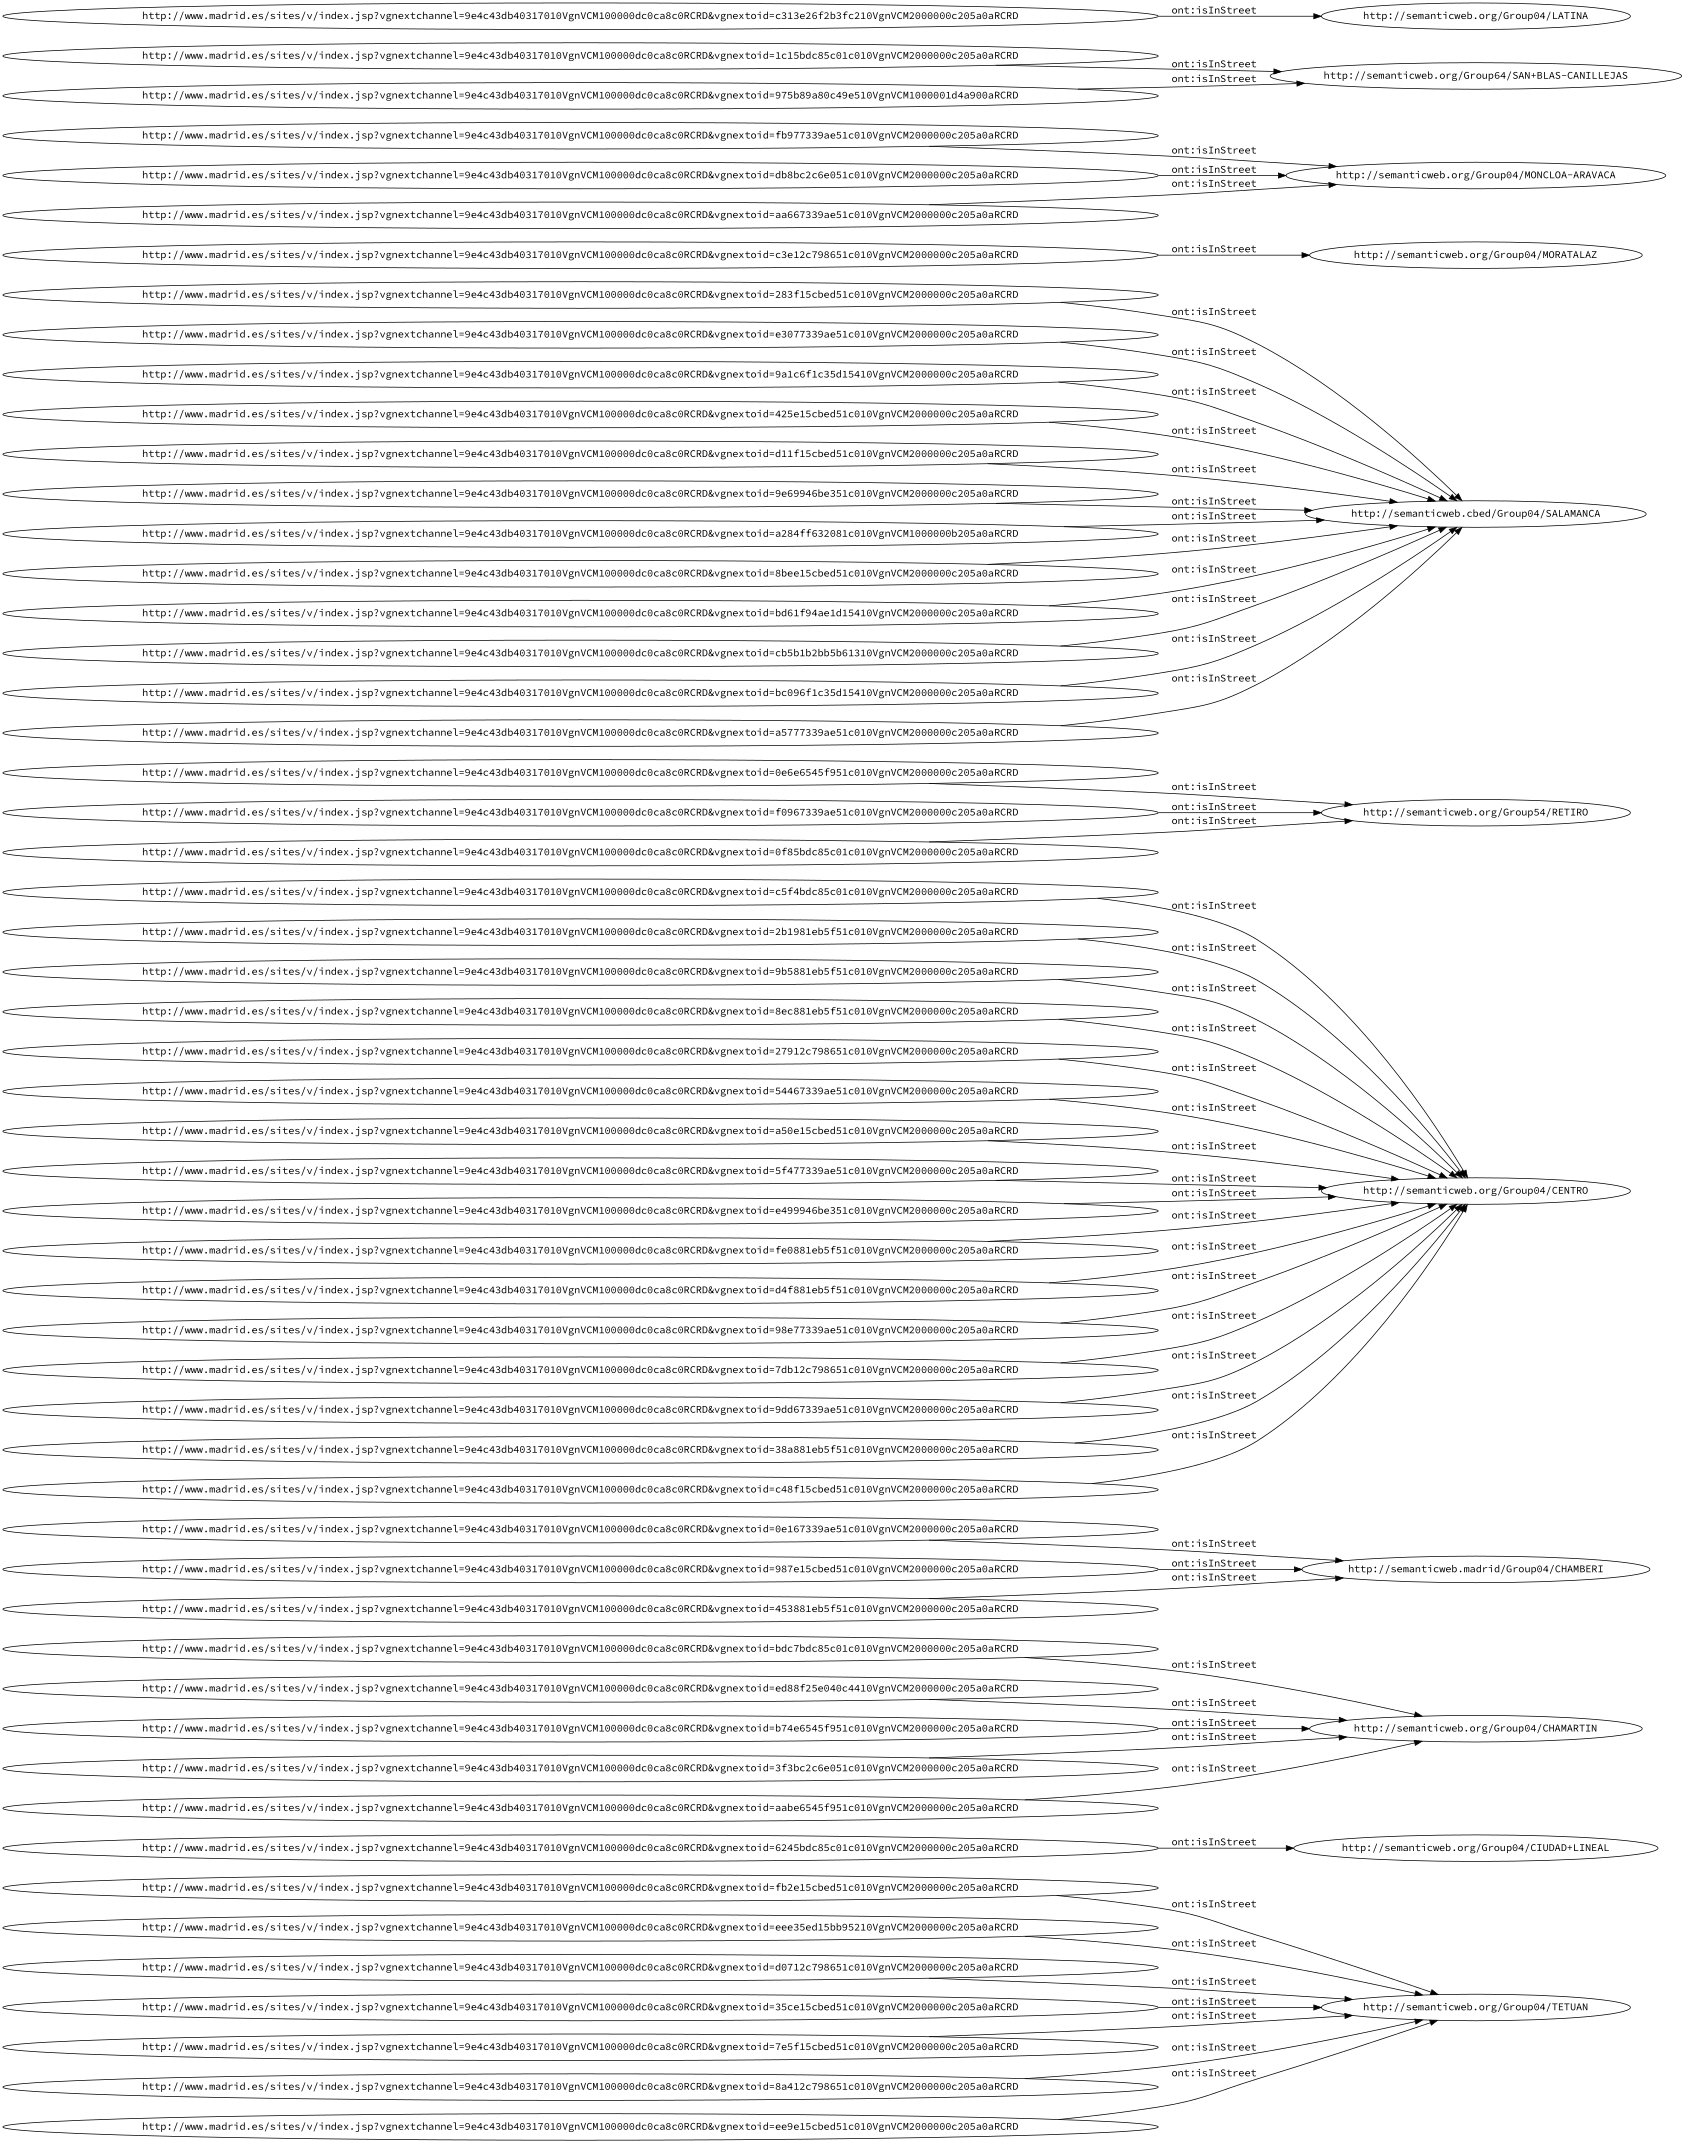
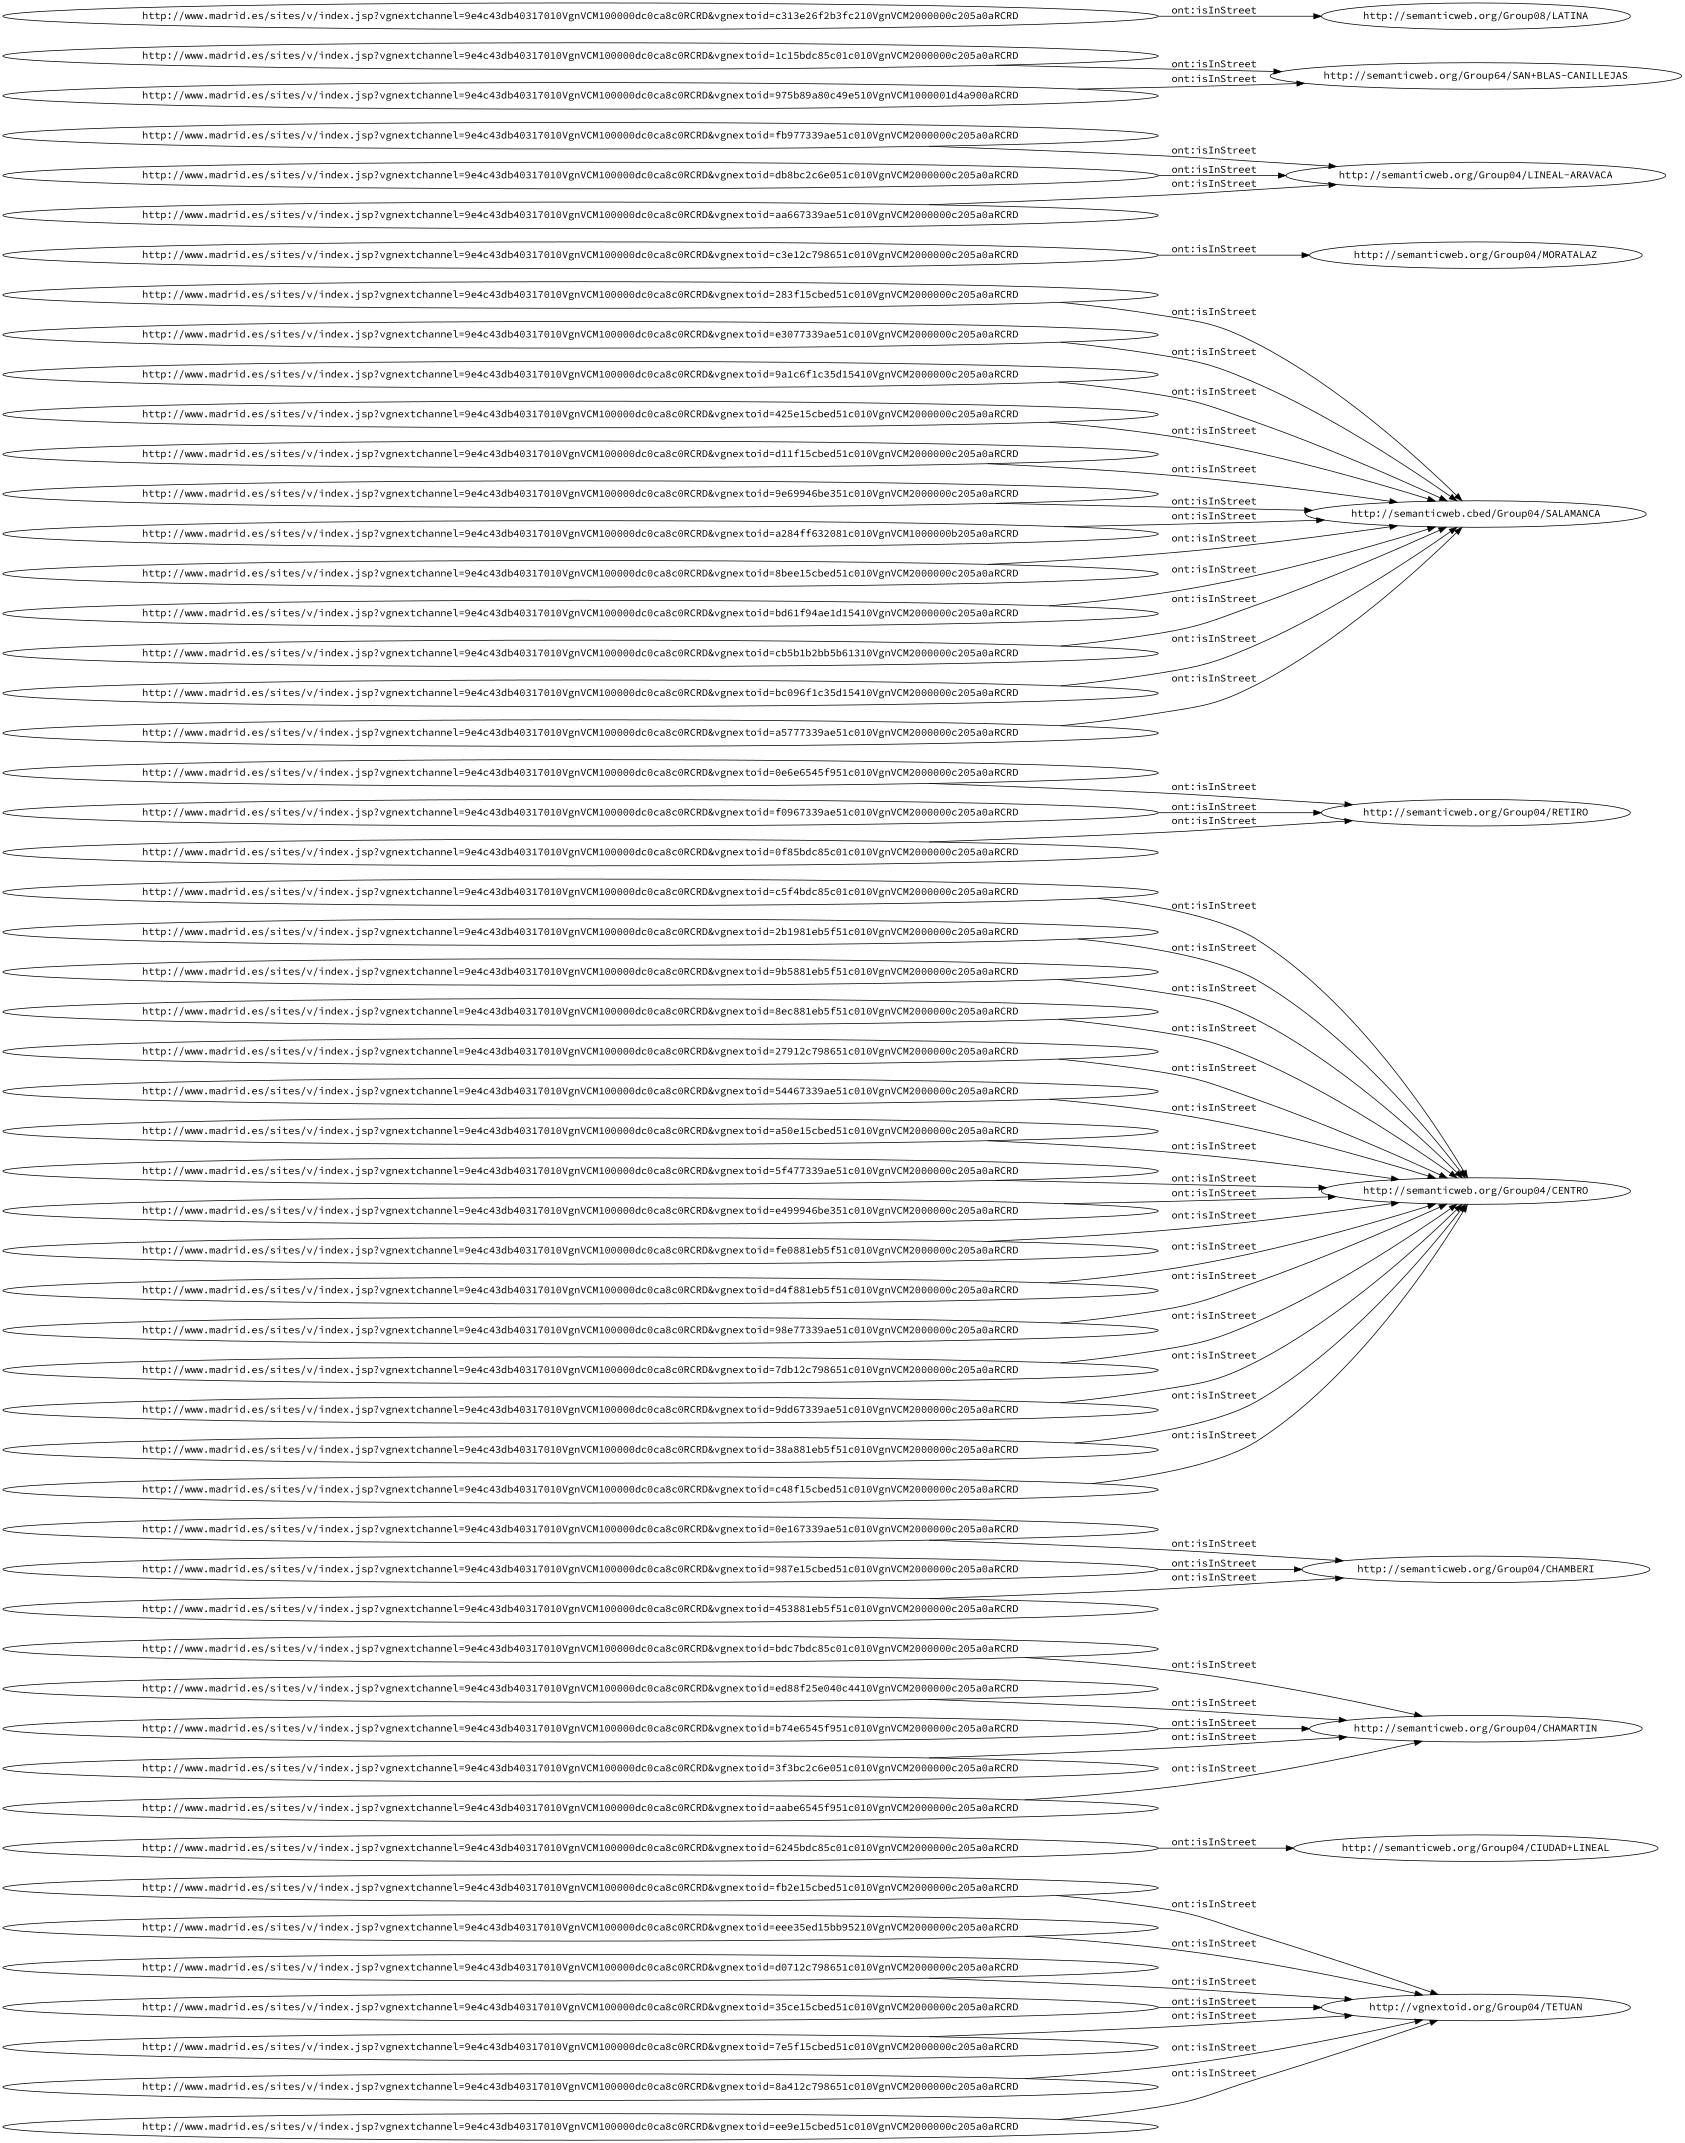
node "http://semanticweb.org/Group04/LATINA": label "http://semanticweb.org/Group04/LATINA" -> "http://semanticweb.org/Group08/LATINA"
node "http://semanticweb.org/Group04/MONCLOA-ARAVACA": label "http://semanticweb.org/Group04/MONCLOA-ARAVACA" -> "http://semanticweb.org/Group04/LINEAL-ARAVACA"
node "http://semanticweb.org/Group54/RETIRO": label "http://semanticweb.org/Group54/RETIRO" -> "http://semanticweb.org/Group04/RETIRO"
node "http://semanticweb.madrid/Group04/CHAMBERI": label "http://semanticweb.madrid/Group04/CHAMBERI" -> "http://semanticweb.org/Group04/CHAMBERI"
node "http://semanticweb.org/Group04/TETUAN": label "http://semanticweb.org/Group04/TETUAN" -> "http://vgnextoid.org/Group04/TETUAN"
